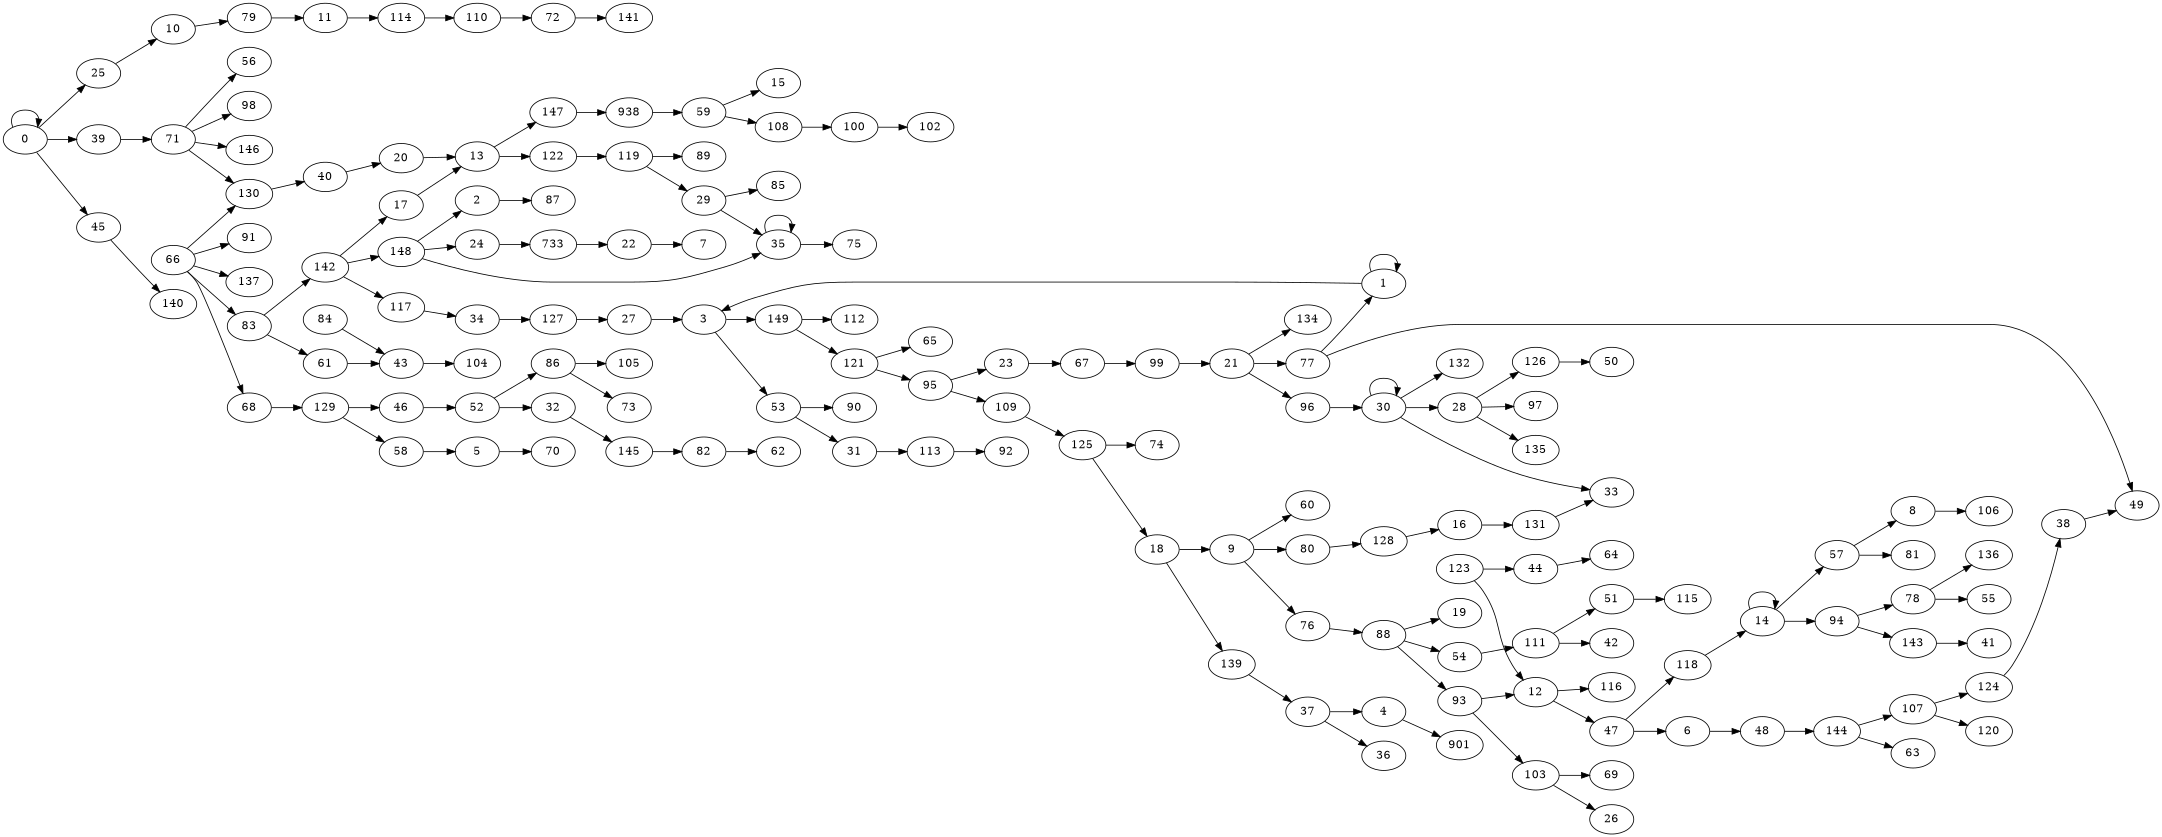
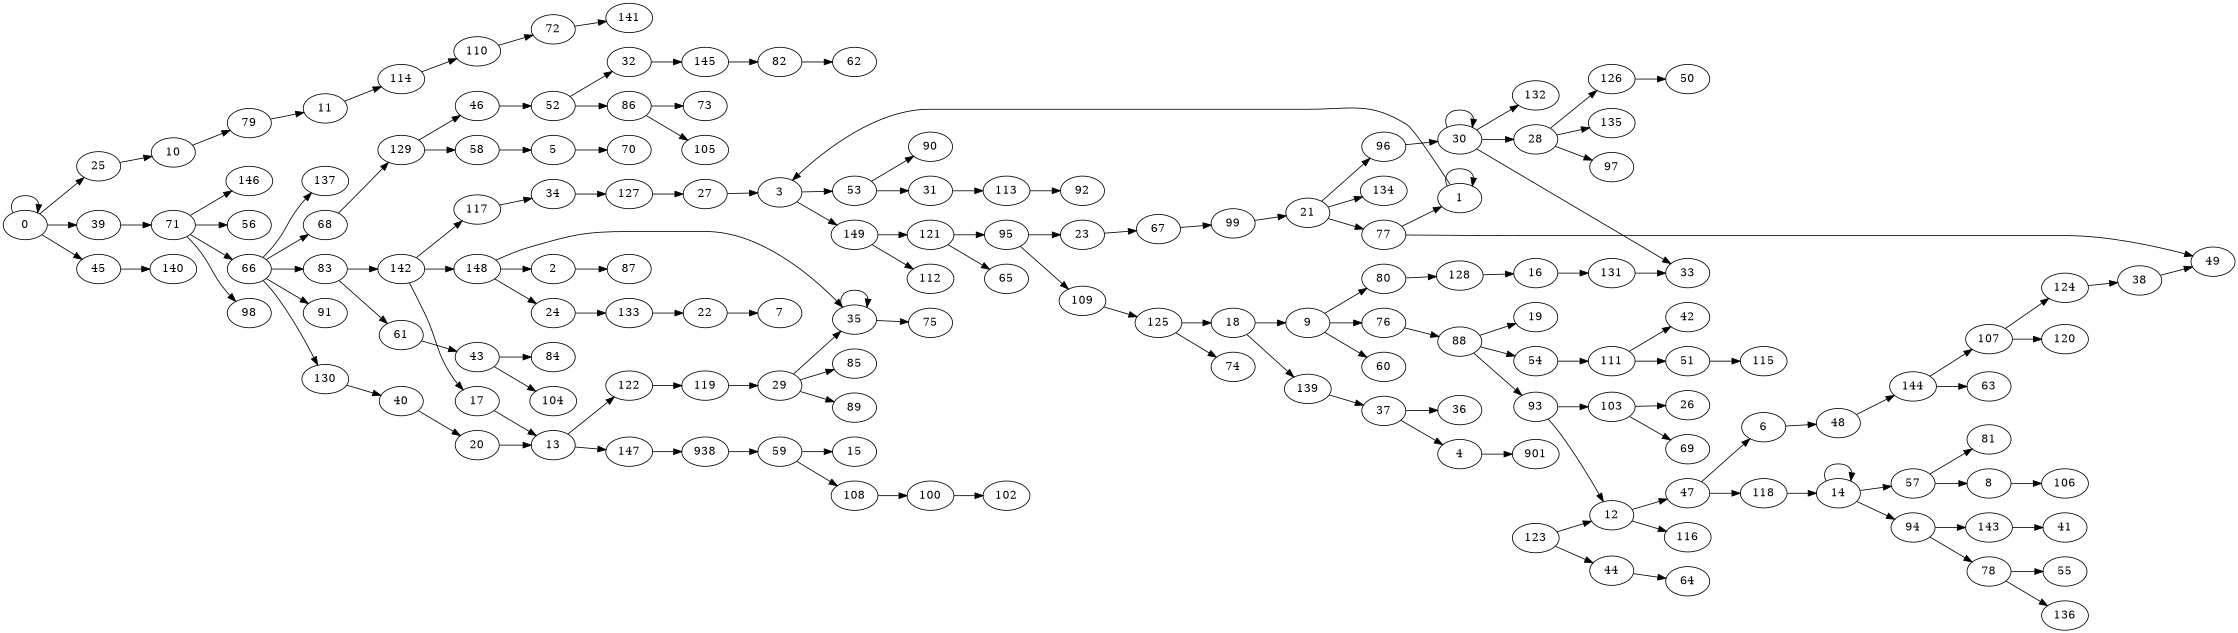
edge "119" -> "89": now "29" -> "89"
edge "71" -> "130": now "71" -> "66"
node "733": label "733" -> "133"
edge "84" -> "43": reversed
